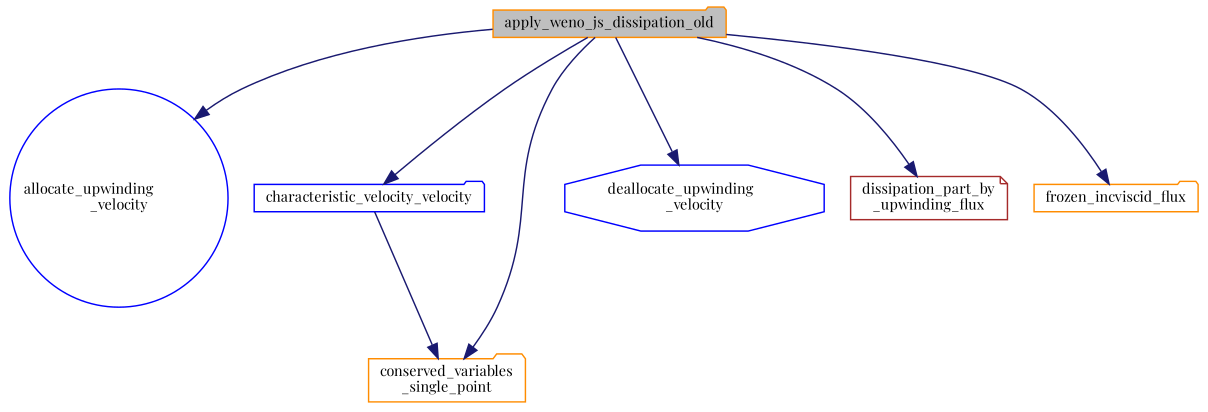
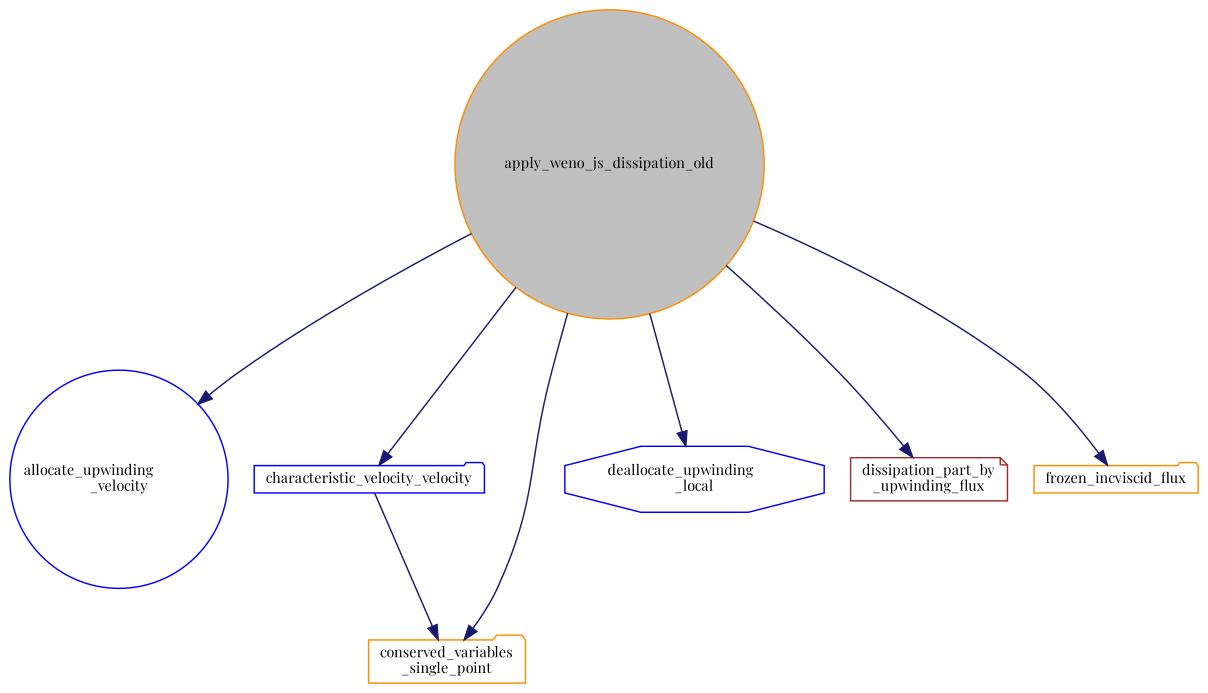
node "apply_weno_js_dissipation_old": shape folder -> circle
node "deallocate_upwinding _velocity": label "deallocate_upwinding _velocity" -> "deallocate_upwinding _local"
